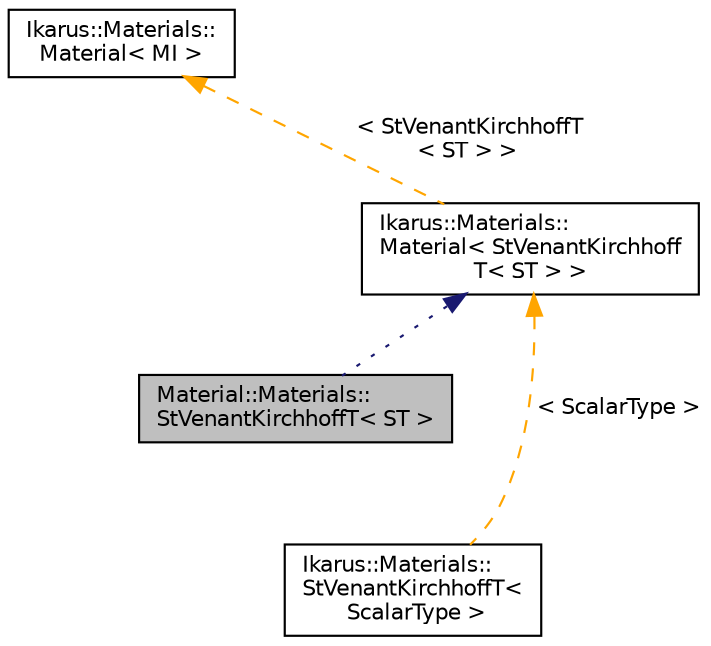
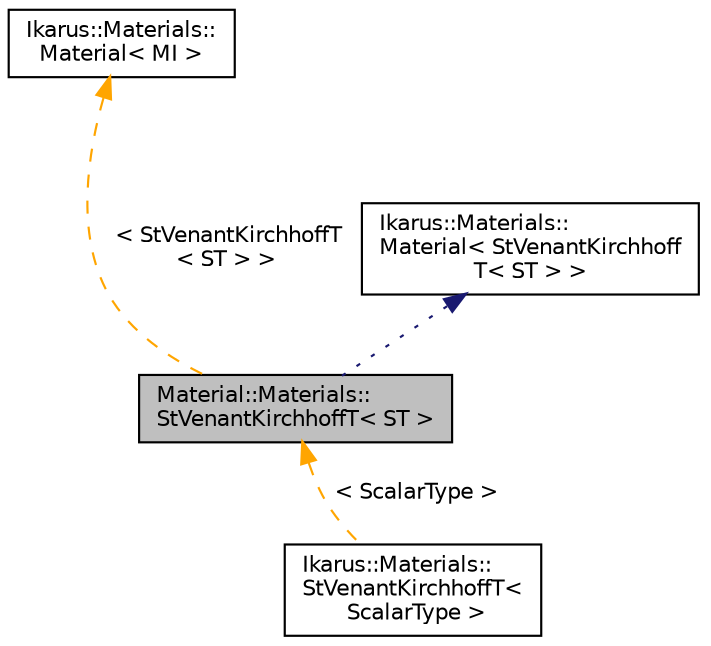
edge "Ikarus::Materials:: Material< StVenantKirchhoff T< ST > >" -> "Ikarus::Materials:: Material< MI >": now "Material::Materials:: StVenantKirchhoffT< ST >" -> "Ikarus::Materials:: Material< MI >"
edge "Ikarus::Materials:: StVenantKirchhoffT< ScalarType >" -> "Ikarus::Materials:: Material< StVenantKirchhoff T< ST > >": now "Ikarus::Materials:: StVenantKirchhoffT< ScalarType >" -> "Material::Materials:: StVenantKirchhoffT< ST >"
